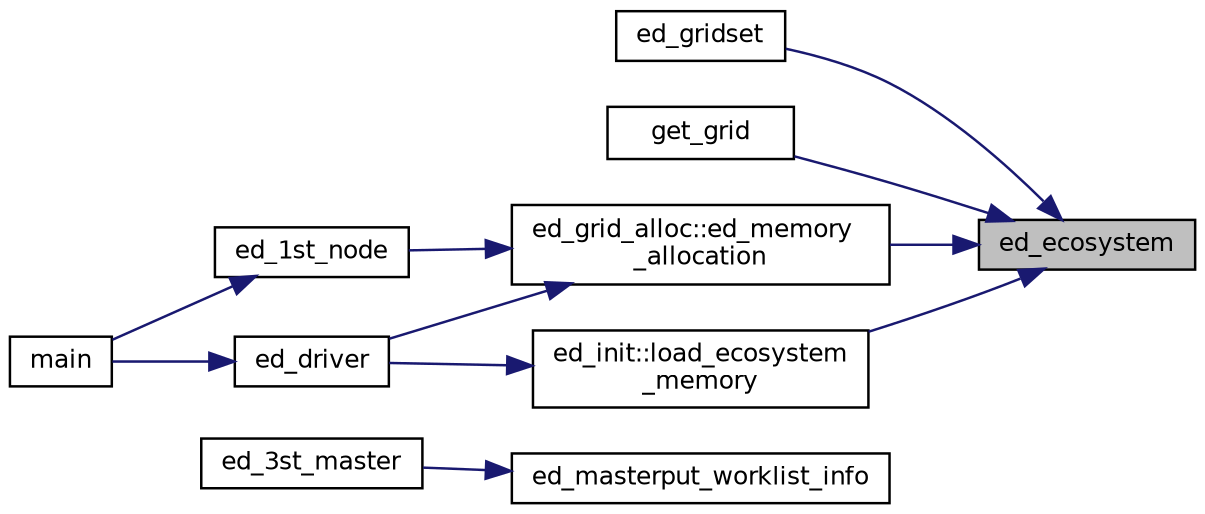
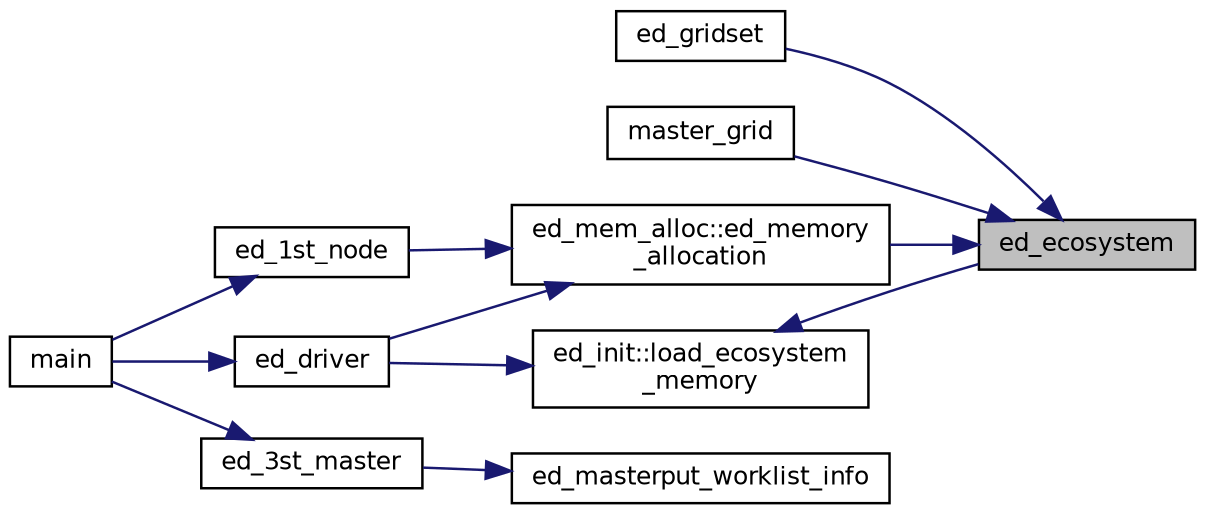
node "get_grid": label "get_grid" -> "master_grid"
node "ed_grid_alloc::ed_memory _allocation": label "ed_grid_alloc::ed_memory _allocation" -> "ed_mem_alloc::ed_memory _allocation"
edge "ed_init::load_ecosystem _memory" -> "ed_ecosystem": reversed
edge "main" -> "ed_3st_master": added
